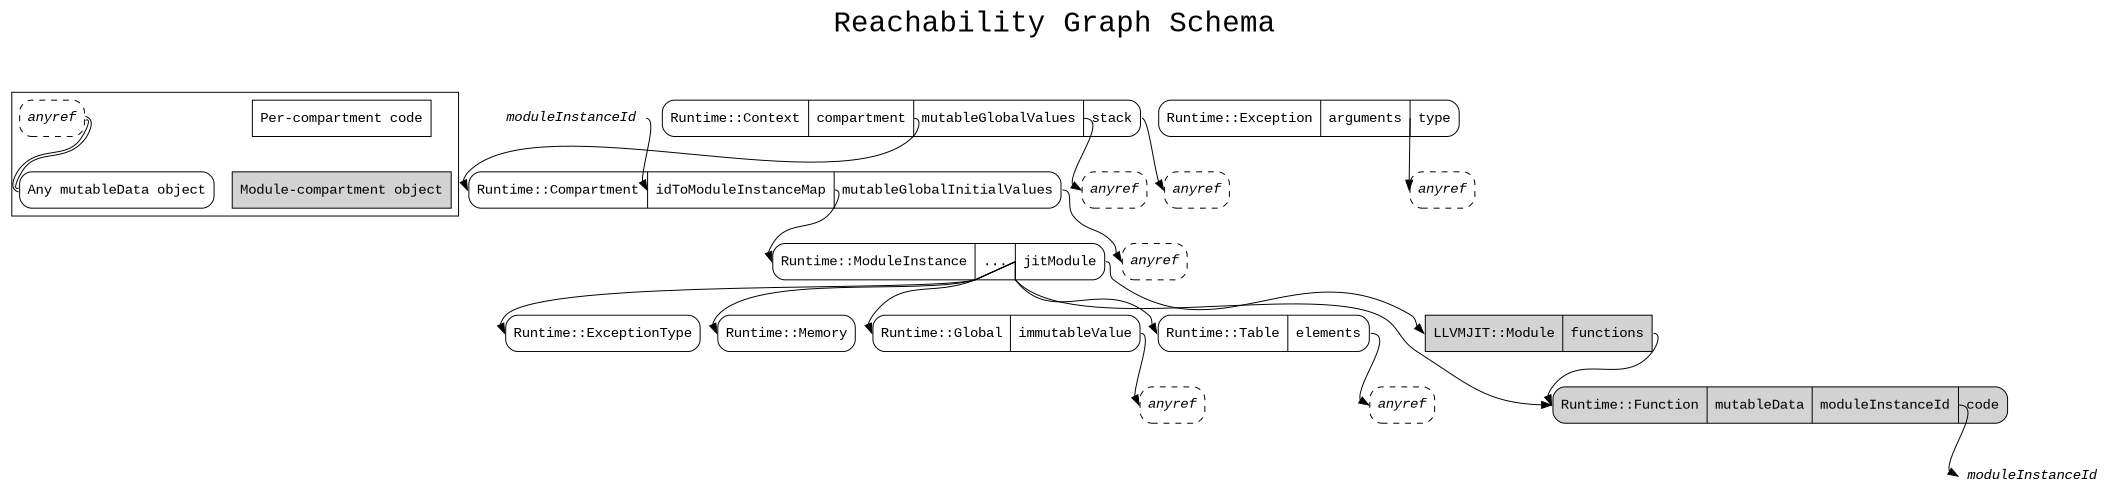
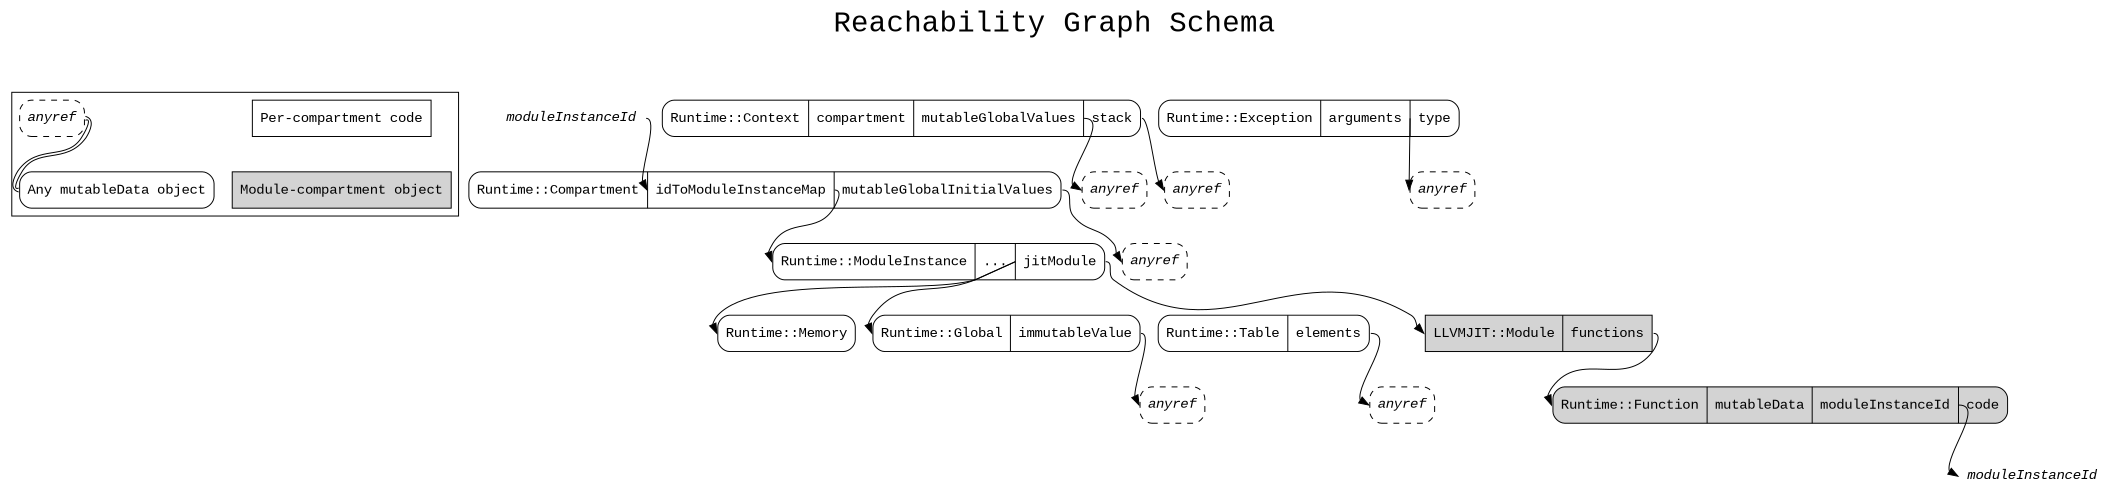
edge "Runtime::Context" -> "Runtime::Compartment": removed
edge "Runtime::ModuleInstance" -> "Runtime::Table": removed
edge "Runtime::ModuleInstance" -> "Runtime::Function": removed
node "Runtime::ExceptionType": removed
